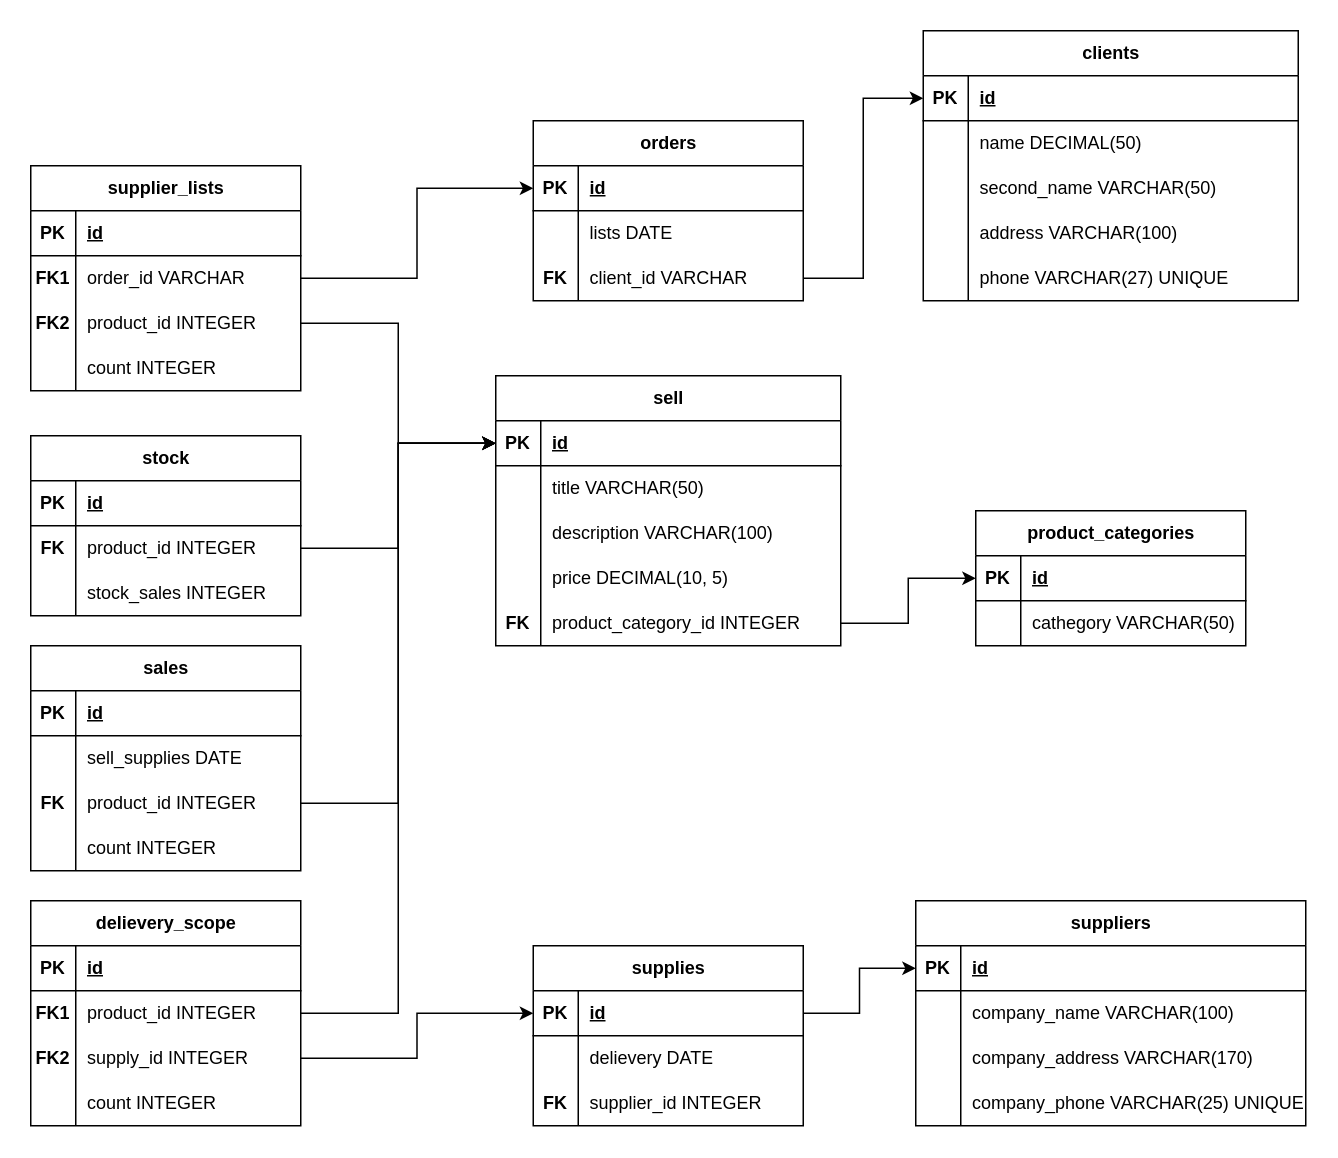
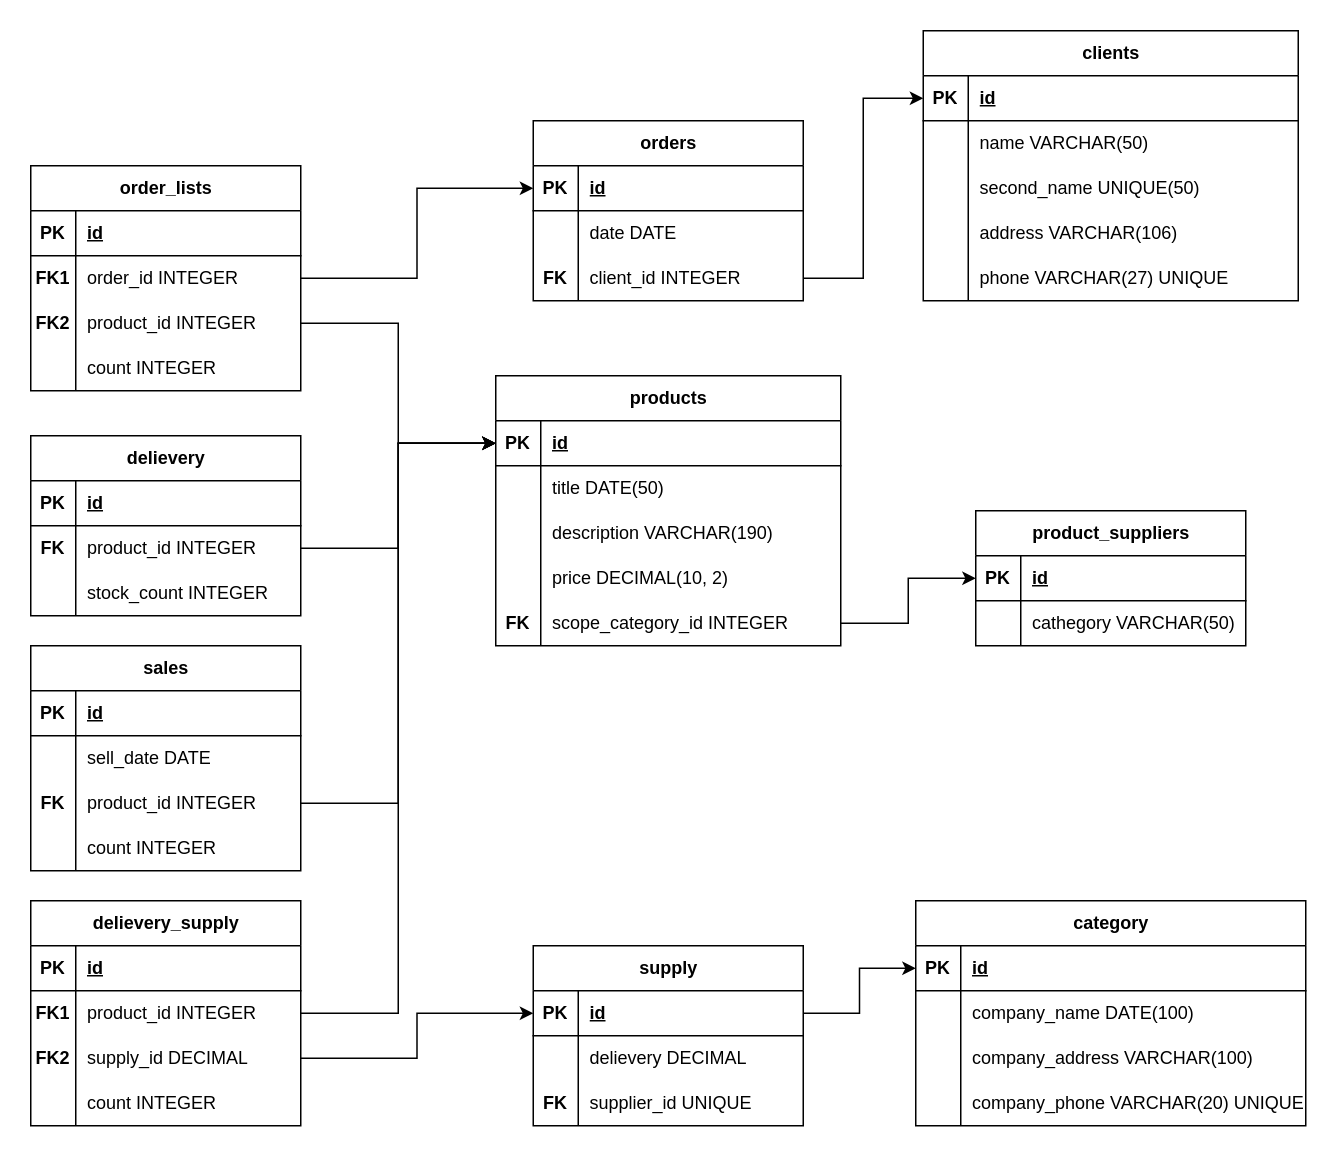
node "name DECIMAL(50)": label "name DECIMAL(50)" -> "name VARCHAR(50)"
node "supplier_lists": label "supplier_lists" -> "order_lists"
node "second_name VARCHAR(50)": label "second_name VARCHAR(50)" -> "second_name UNIQUE(50)"
node "lists DATE": label "lists DATE" -> "date DATE"
node "address VARCHAR(100)": label "address VARCHAR(100)" -> "address VARCHAR(106)"
node "order_id VARCHAR": label "order_id VARCHAR" -> "order_id INTEGER"
node "client_id VARCHAR": label "client_id VARCHAR" -> "client_id INTEGER"
node "sell": label "sell" -> "products"
node "stock": label "stock" -> "delievery"
node "title VARCHAR(50)": label "title VARCHAR(50)" -> "title DATE(50)"
node "description VARCHAR(100)": label "description VARCHAR(100)" -> "description VARCHAR(190)"
node "product_categories": label "product_categories" -> "product_suppliers"
node "price DECIMAL(10, 5)": label "price DECIMAL(10, 5)" -> "price DECIMAL(10, 2)"
node "stock_sales INTEGER": label "stock_sales INTEGER" -> "stock_count INTEGER"
node "product_category_id INTEGER": label "product_category_id INTEGER" -> "scope_category_id INTEGER"
node "sell_supplies DATE": label "sell_supplies DATE" -> "sell_date DATE"
node "delievery_scope": label "delievery_scope" -> "delievery_supply"
node "suppliers": label "suppliers" -> "category"
node "supplies": label "supplies" -> "supply"
node "company_name VARCHAR(100)": label "company_name VARCHAR(100)" -> "company_name DATE(100)"
node "supply_id INTEGER": label "supply_id INTEGER" -> "supply_id DECIMAL"
node "delievery DATE": label "delievery DATE" -> "delievery DECIMAL"
node "company_address VARCHAR(170)": label "company_address VARCHAR(170)" -> "company_address VARCHAR(100)"
node "supplier_id INTEGER": label "supplier_id INTEGER" -> "supplier_id UNIQUE"
node "company_phone VARCHAR(25) UNIQUE": label "company_phone VARCHAR(25) UNIQUE" -> "company_phone VARCHAR(20) UNIQUE"
